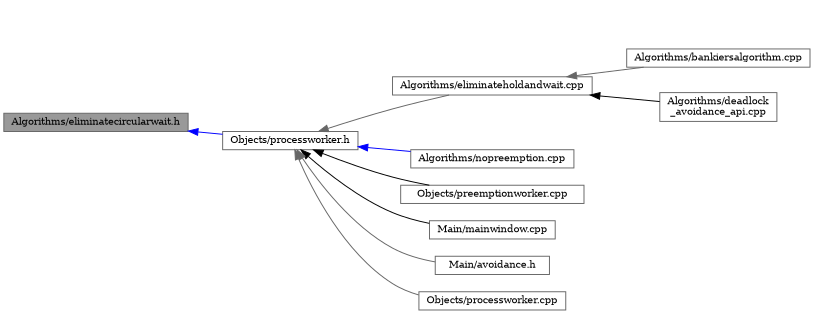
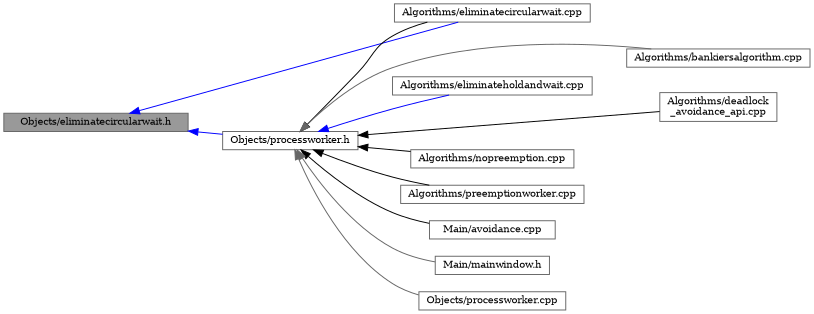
node "Algorithms/eliminatecircularwait.cpp": added
edge "Algorithms/bankiersalgorithm.cpp" -> "Algorithms/eliminateholdandwait.cpp": now "Algorithms/bankiersalgorithm.cpp" -> "Objects/processworker.h"
edge "Algorithms/deadlock _avoidance_api.cpp" -> "Algorithms/eliminateholdandwait.cpp": now "Algorithms/deadlock _avoidance_api.cpp" -> "Objects/processworker.h"
edge "Algorithms/eliminateholdandwait.cpp" -> "Objects/processworker.h": color gray40 -> blue
node "Algorithms/eliminatecircularwait.h": label "Algorithms/eliminatecircularwait.h" -> "Objects/eliminatecircularwait.h"
edge "Algorithms/nopreemption.cpp" -> "Objects/processworker.h": color blue -> black
node "Objects/preemptionworker.cpp": label "Objects/preemptionworker.cpp" -> "Algorithms/preemptionworker.cpp"
node "Main/mainwindow.cpp": label "Main/mainwindow.cpp" -> "Main/avoidance.cpp"
node "Main/avoidance.h": label "Main/avoidance.h" -> "Main/mainwindow.h"
